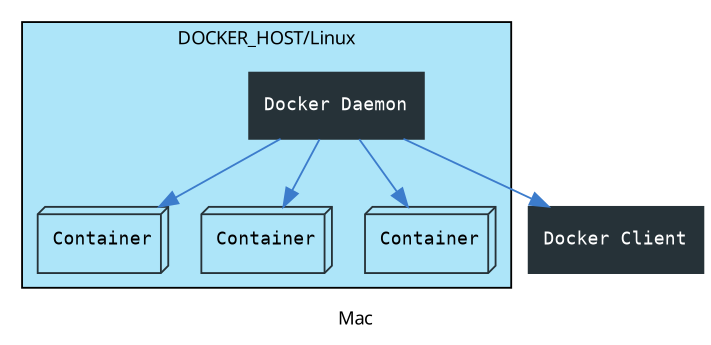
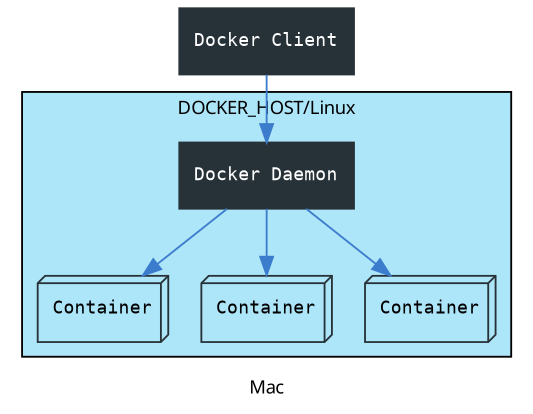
edge "Docker Daemon" -> "Docker Client": reversed
